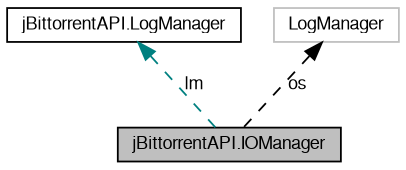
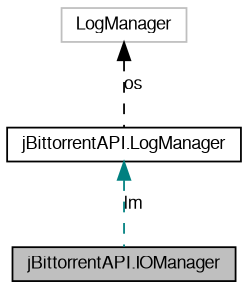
edge "jBittorrentAPI.IOManager" -> "LogManager": now "jBittorrentAPI.LogManager" -> "LogManager"
